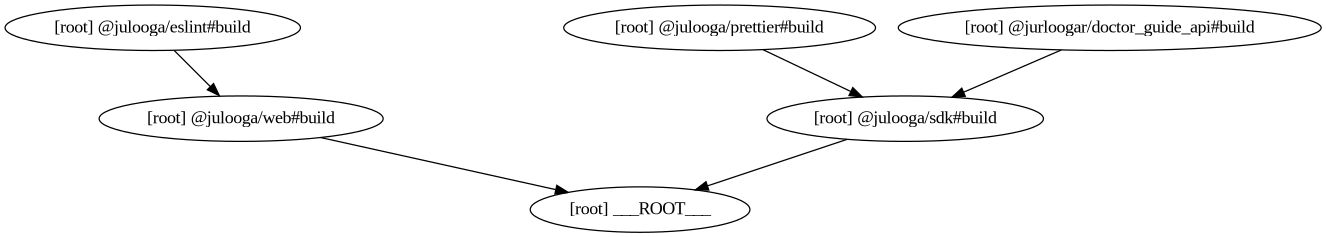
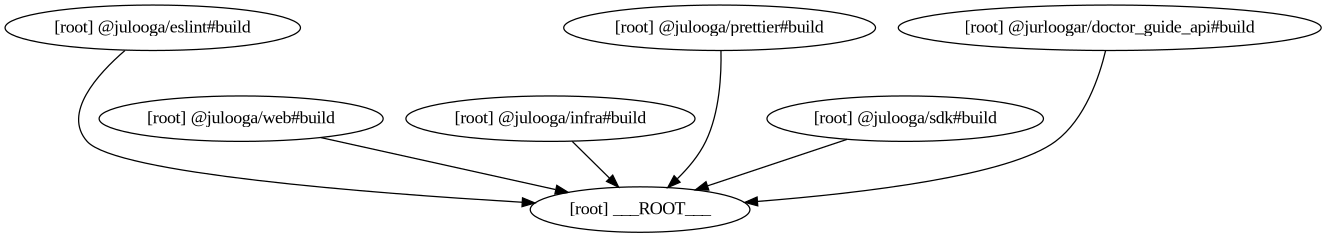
edge "[root] @julooga/eslint#build" -> "[root] @julooga/web#build": now "[root] @julooga/eslint#build" -> "[root] ___ROOT___"
edge "[root] @julooga/prettier#build" -> "[root] @julooga/sdk#build": now "[root] @julooga/prettier#build" -> "[root] ___ROOT___"
edge "[root] @jurloogar/doctor_guide_api#build" -> "[root] @julooga/sdk#build": now "[root] @jurloogar/doctor_guide_api#build" -> "[root] ___ROOT___"
node "[root] @julooga/infra#build": added
